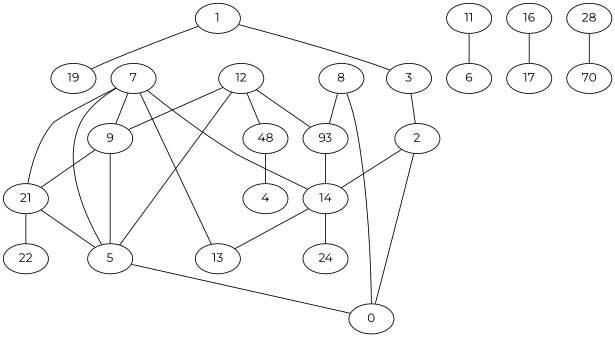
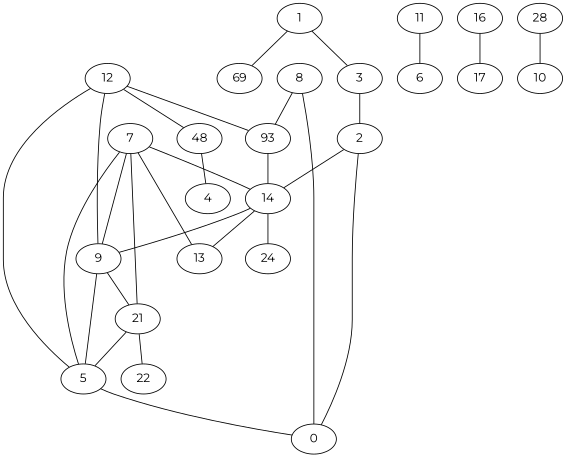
node "19": label "19" -> "69"
node "70": label "70" -> "10"
edge "14" -- "9": added
